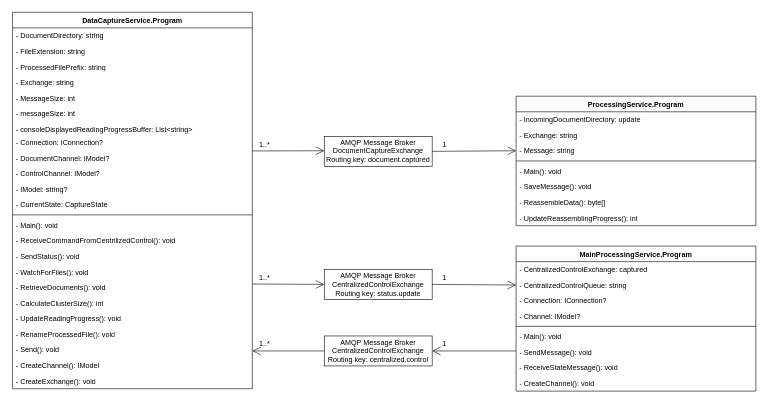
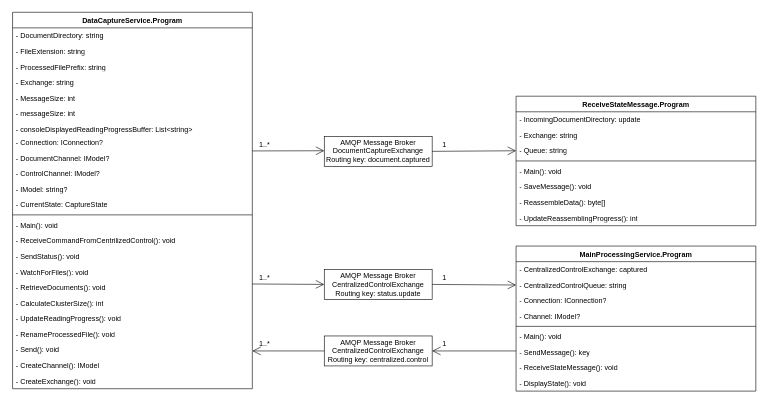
node "ProcessingService.Program": label "ProcessingService.Program" -> "ReceiveStateMessage.Program"
node "- Message: string": label "- Message: string" -> "- Queue: string"
node "- SendMessage(): void": label "- SendMessage(): void" -> "- SendMessage(): key"
node "- CreateChannel(): void": label "- CreateChannel(): void" -> "- DisplayState(): void"
